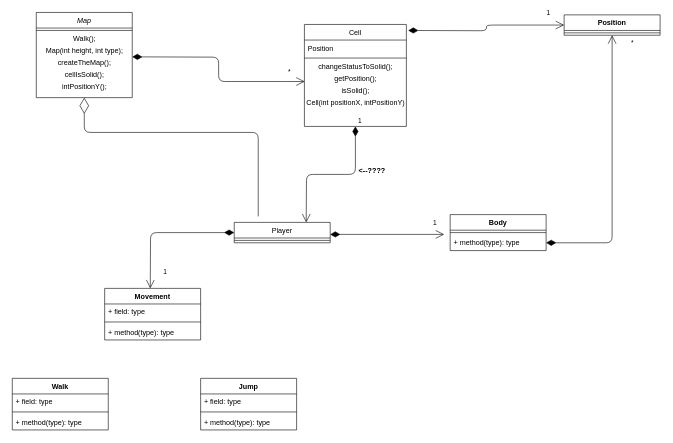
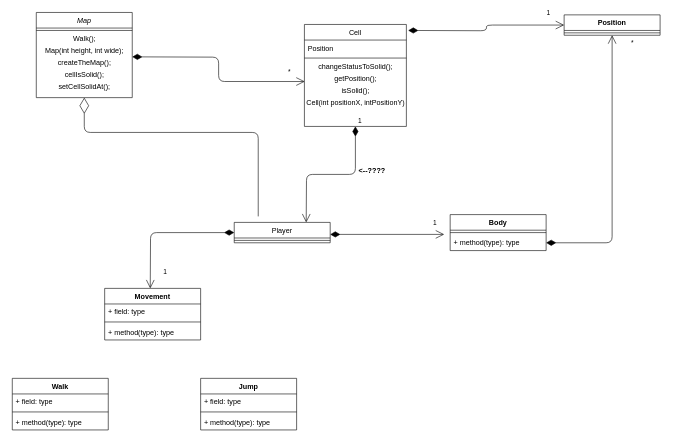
node "Map(int height, int type);": label "Map(int height, int type);" -> "Map(int height, int wide);"
node "intPositionY();": label "intPositionY();" -> "setCellSolidAt();"
